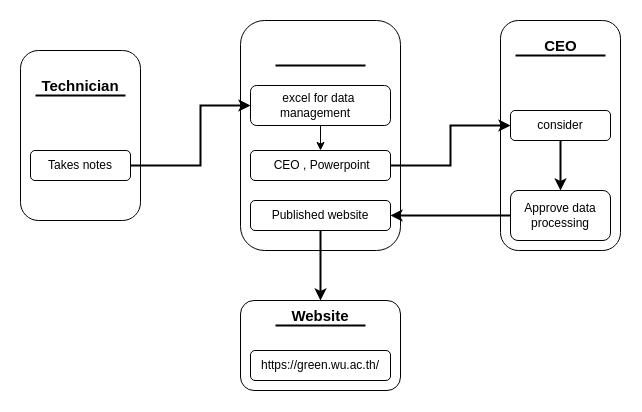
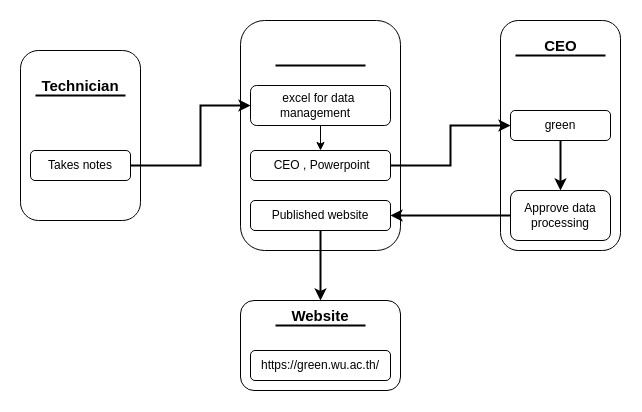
node "consider": label "consider" -> "green"
